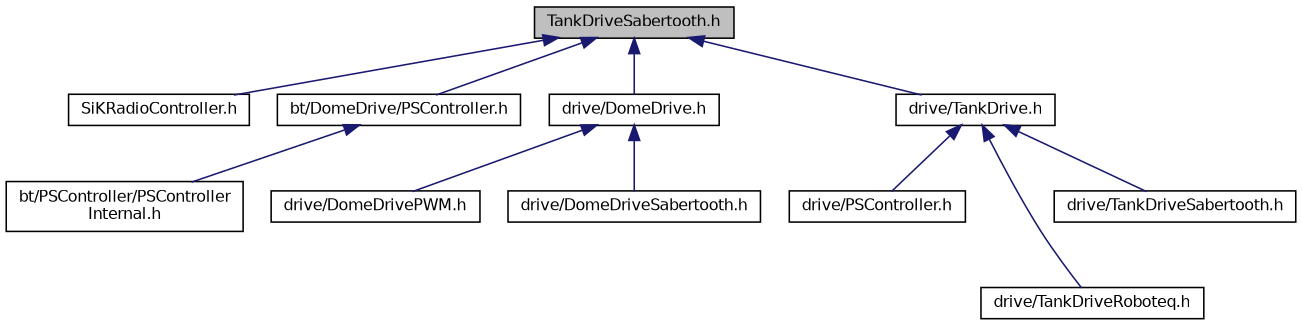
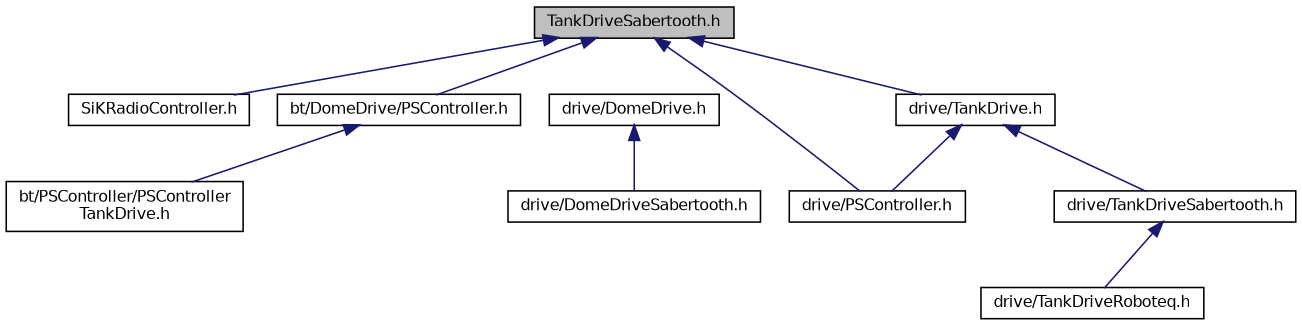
edge "drive/DomeDrive.h" -> "TankDriveSabertooth.h": now "drive/PSController.h" -> "TankDriveSabertooth.h"
node "bt/PSController/PSController Internal.h": label "bt/PSController/PSController Internal.h" -> "bt/PSController/PSController TankDrive.h"
node "drive/DomeDrivePWM.h": removed
edge "drive/TankDriveRoboteq.h" -> "drive/TankDrive.h": now "drive/TankDriveRoboteq.h" -> "drive/TankDriveSabertooth.h"
